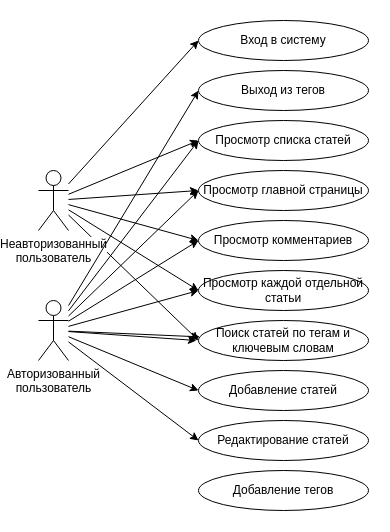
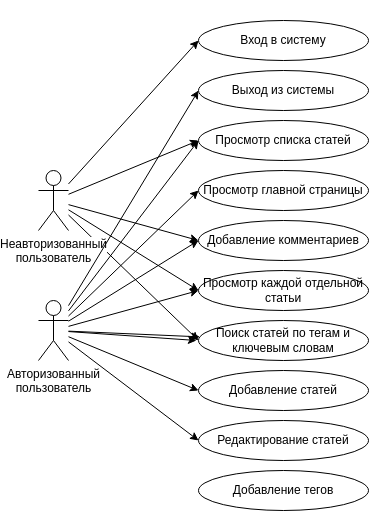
node "Выход из тегов": label "Выход из тегов" -> "Выход из системы"
edge "Неавторизованный пользователь" -> "Просмотр главной страницы": removed
node "Просмотр комментариев": label "Просмотр комментариев" -> "Добавление комментариев"
